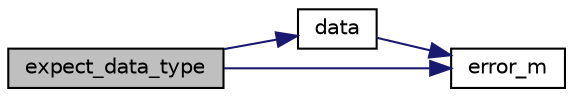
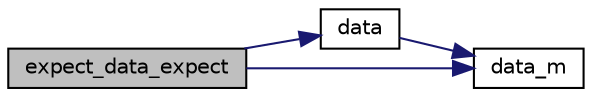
node "expect_data_type": label "expect_data_type" -> "expect_data_expect"
node "error_m": label "error_m" -> "data_m"
